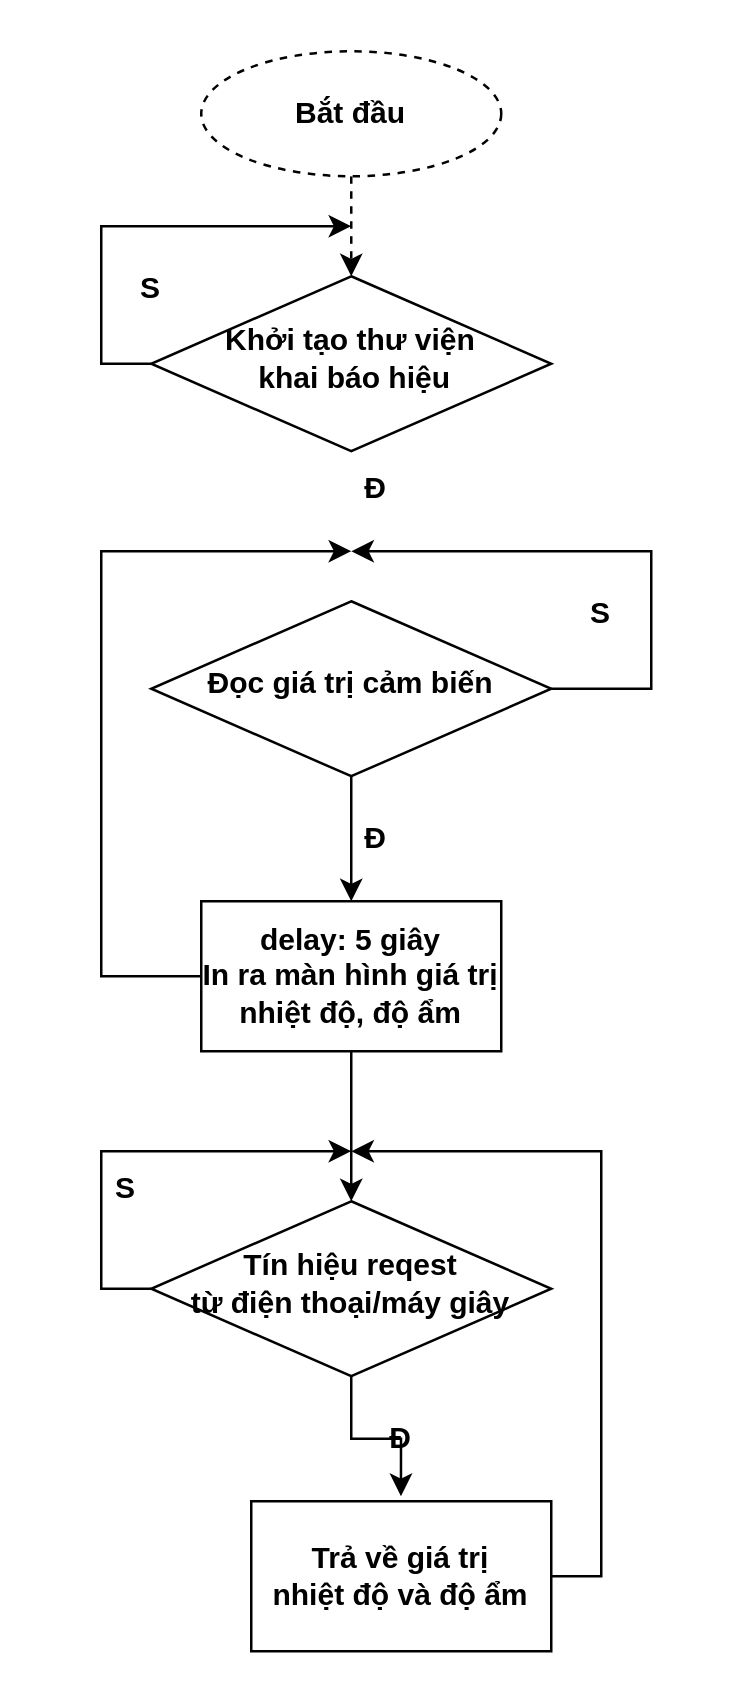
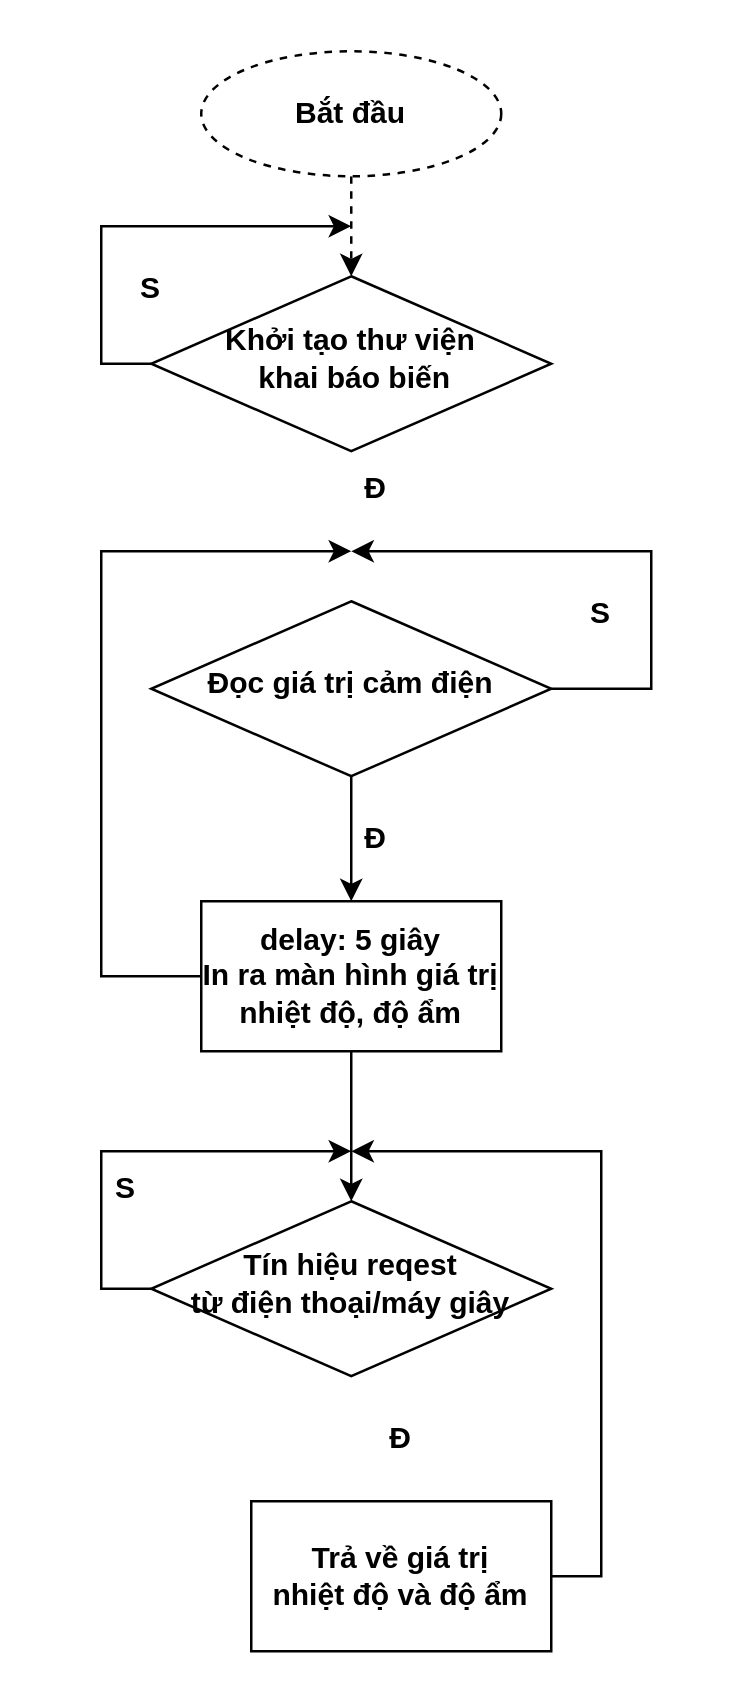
node "Khởi tạo thư viện khai báo hiệu": label "Khởi tạo thư viện khai báo hiệu" -> "Khởi tạo thư viện khai báo biến"
node "Đọc giá trị cảm biến": label "Đọc giá trị cảm biến" -> "Đọc giá trị cảm điện"
edge "Tín hiệu reqest từ điện thoại/máy giây" -> "Trả về giá trị nhiệt độ và độ ẩm": removed
